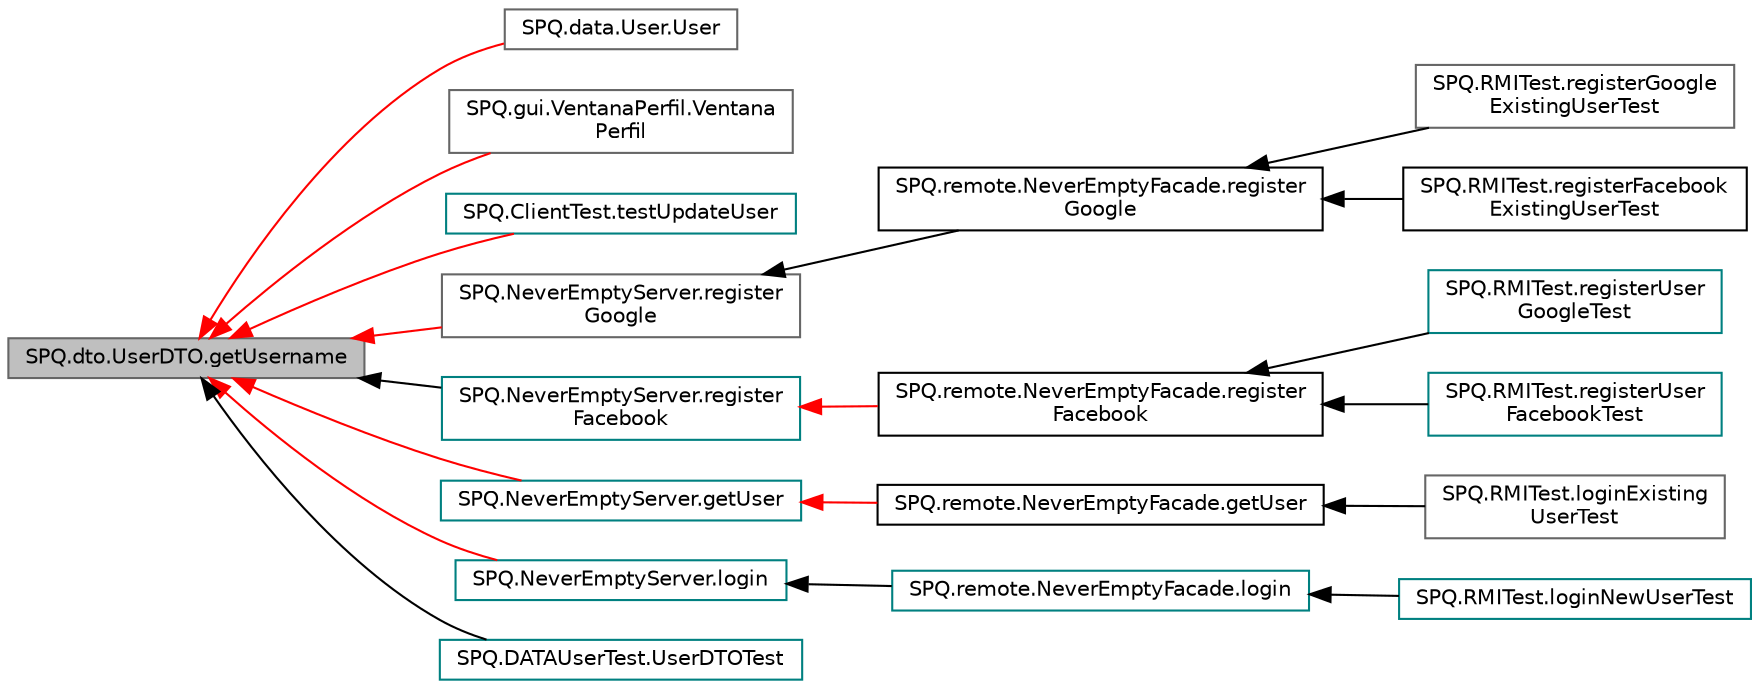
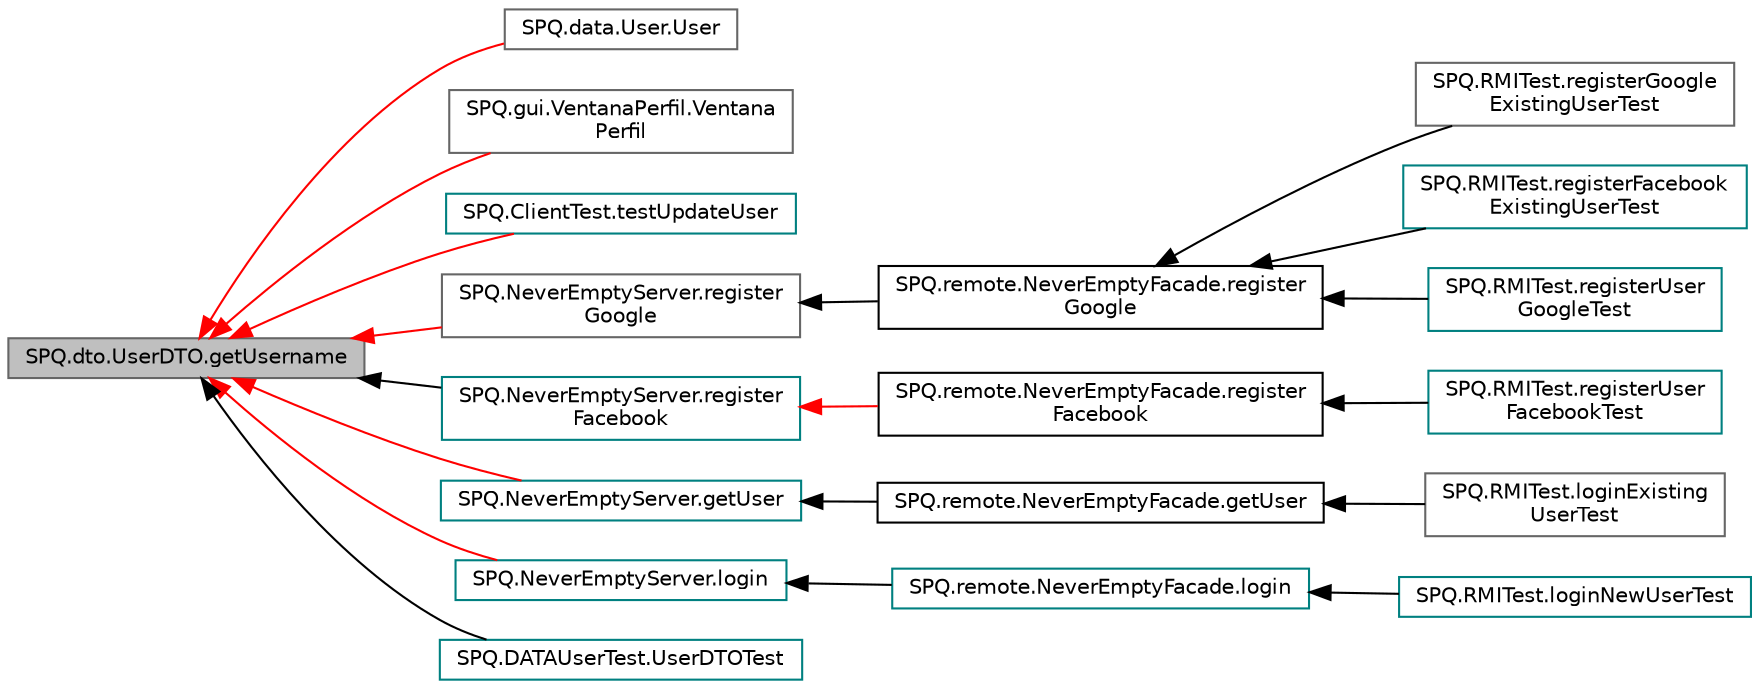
node "SPQ.RMITest.registerFacebook ExistingUserTest": color black -> teal
edge "SPQ.RMITest.registerUser GoogleTest" -> "SPQ.remote.NeverEmptyFacade.register Facebook": now "SPQ.RMITest.registerUser GoogleTest" -> "SPQ.remote.NeverEmptyFacade.register Google"
edge "SPQ.remote.NeverEmptyFacade.getUser" -> "SPQ.NeverEmptyServer.getUser": color red -> black
